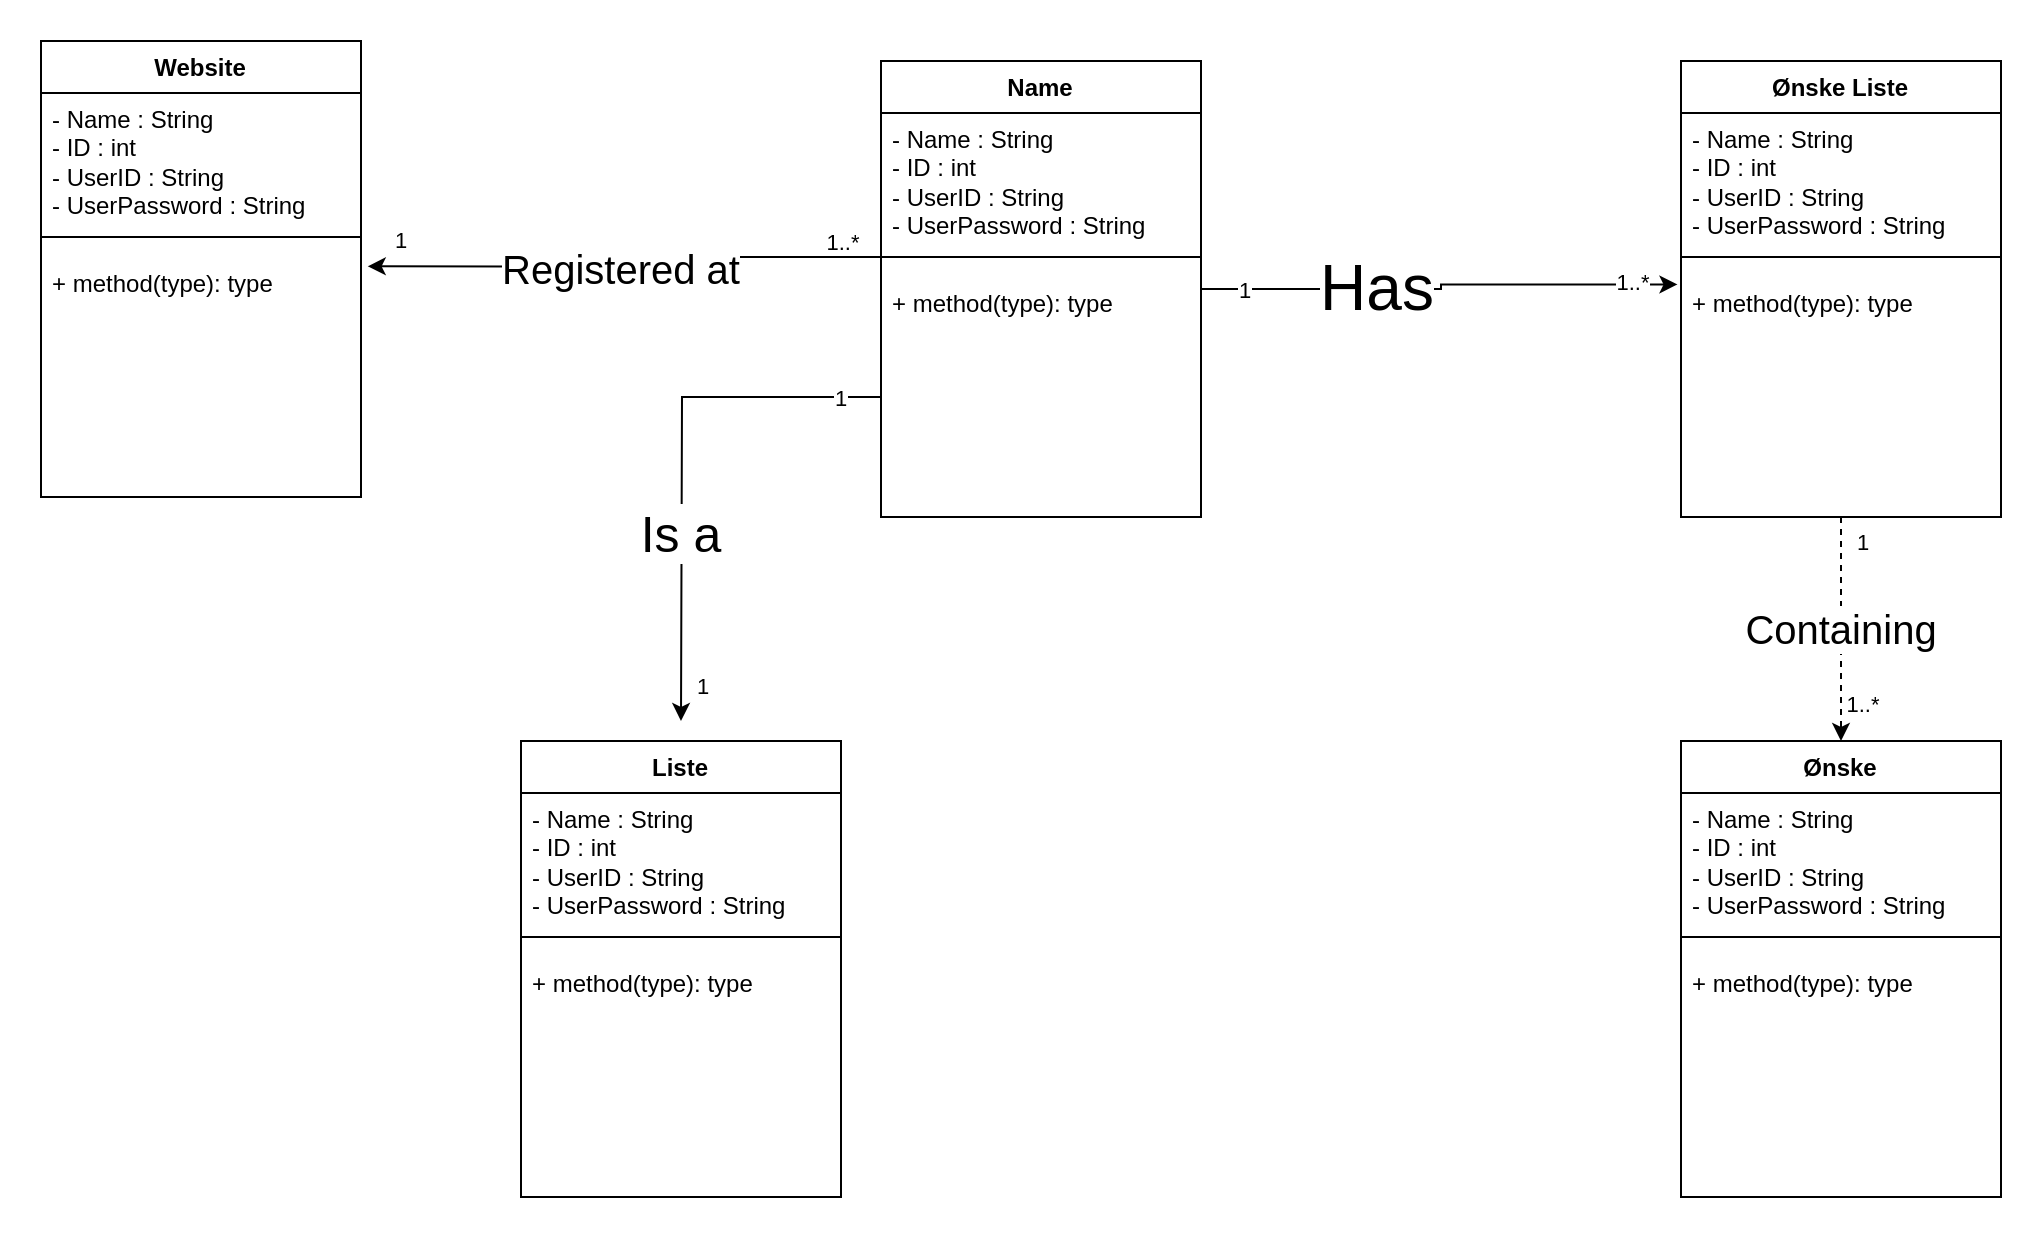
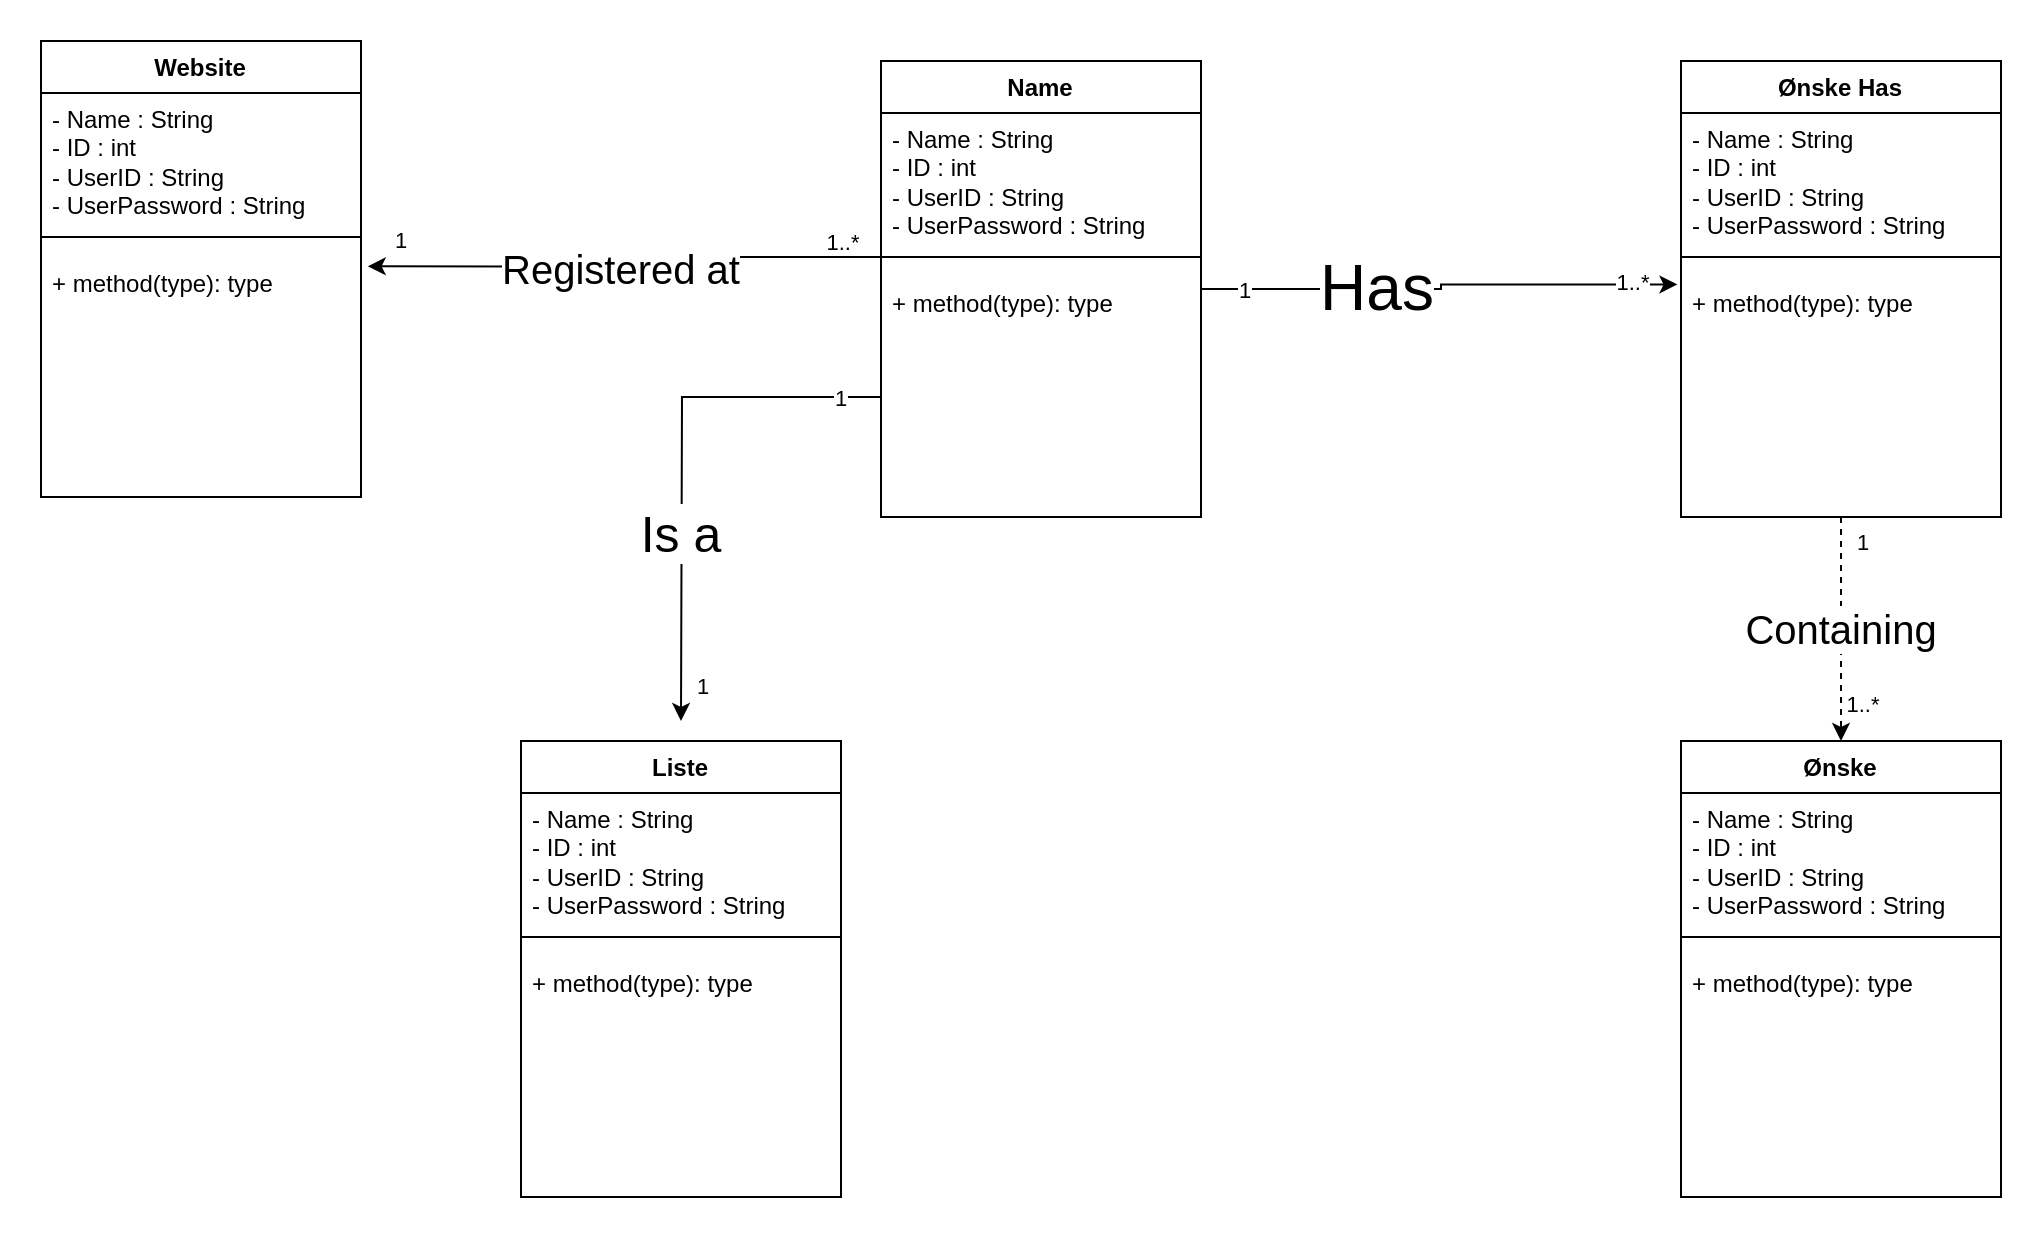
node "Ønske Liste": label "Ønske Liste" -> "Ønske Has"
